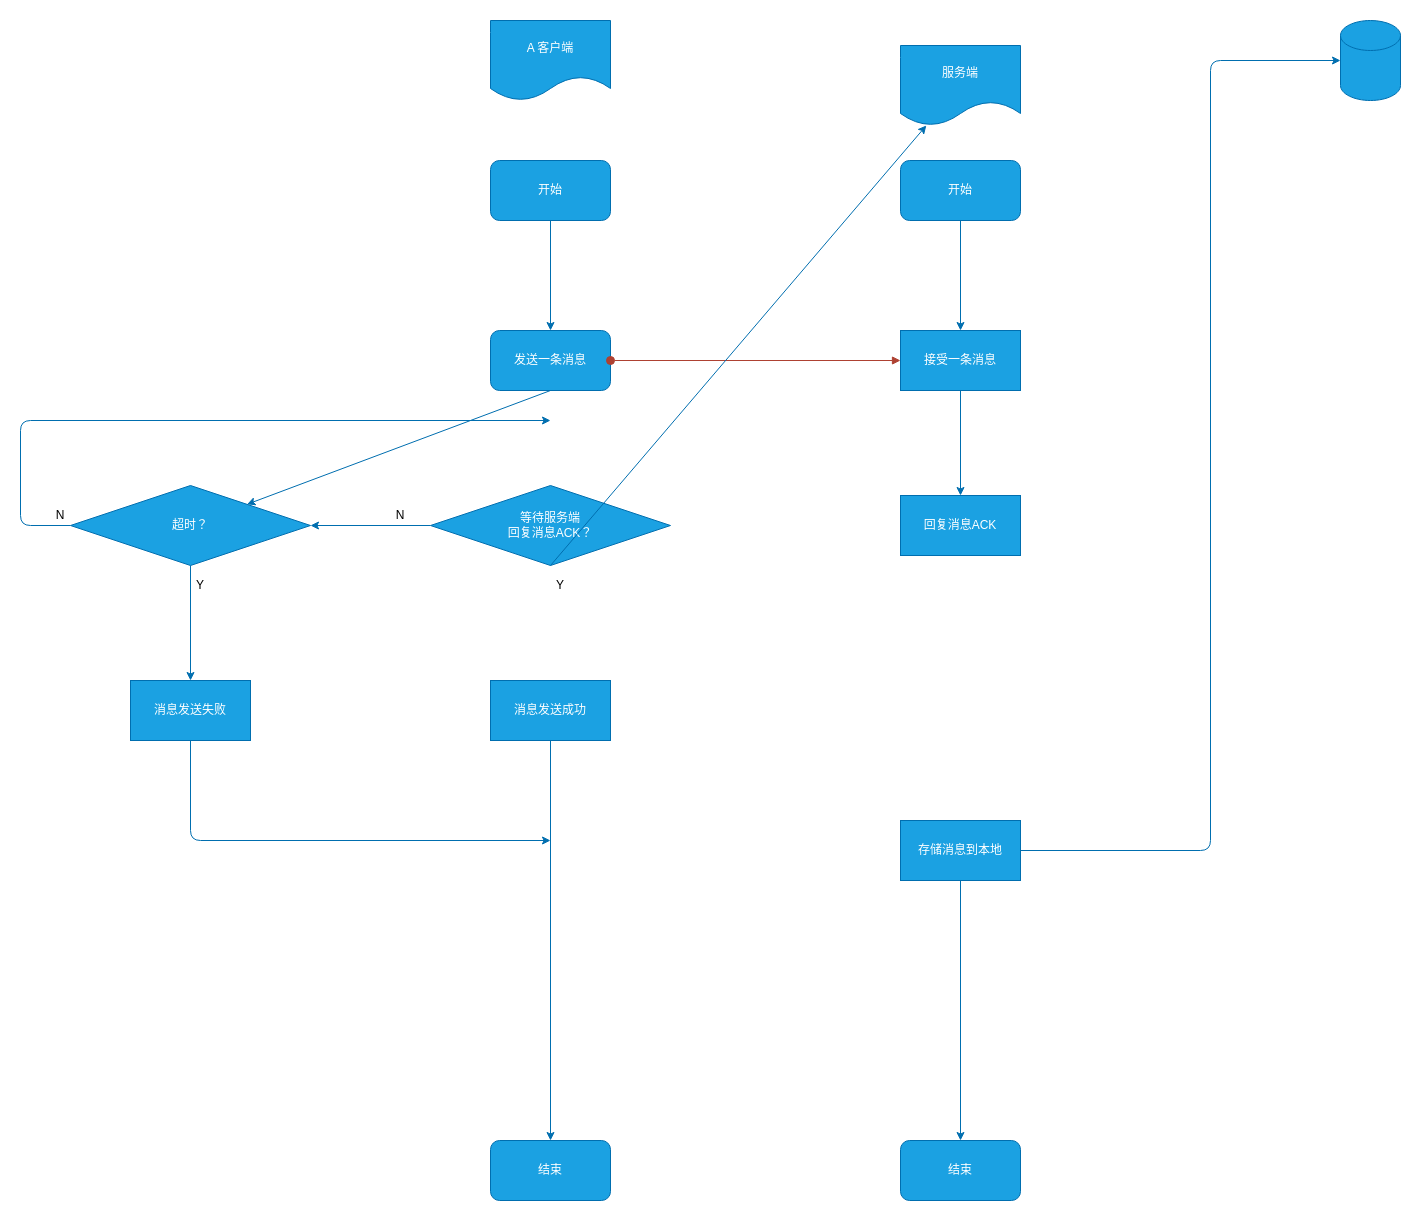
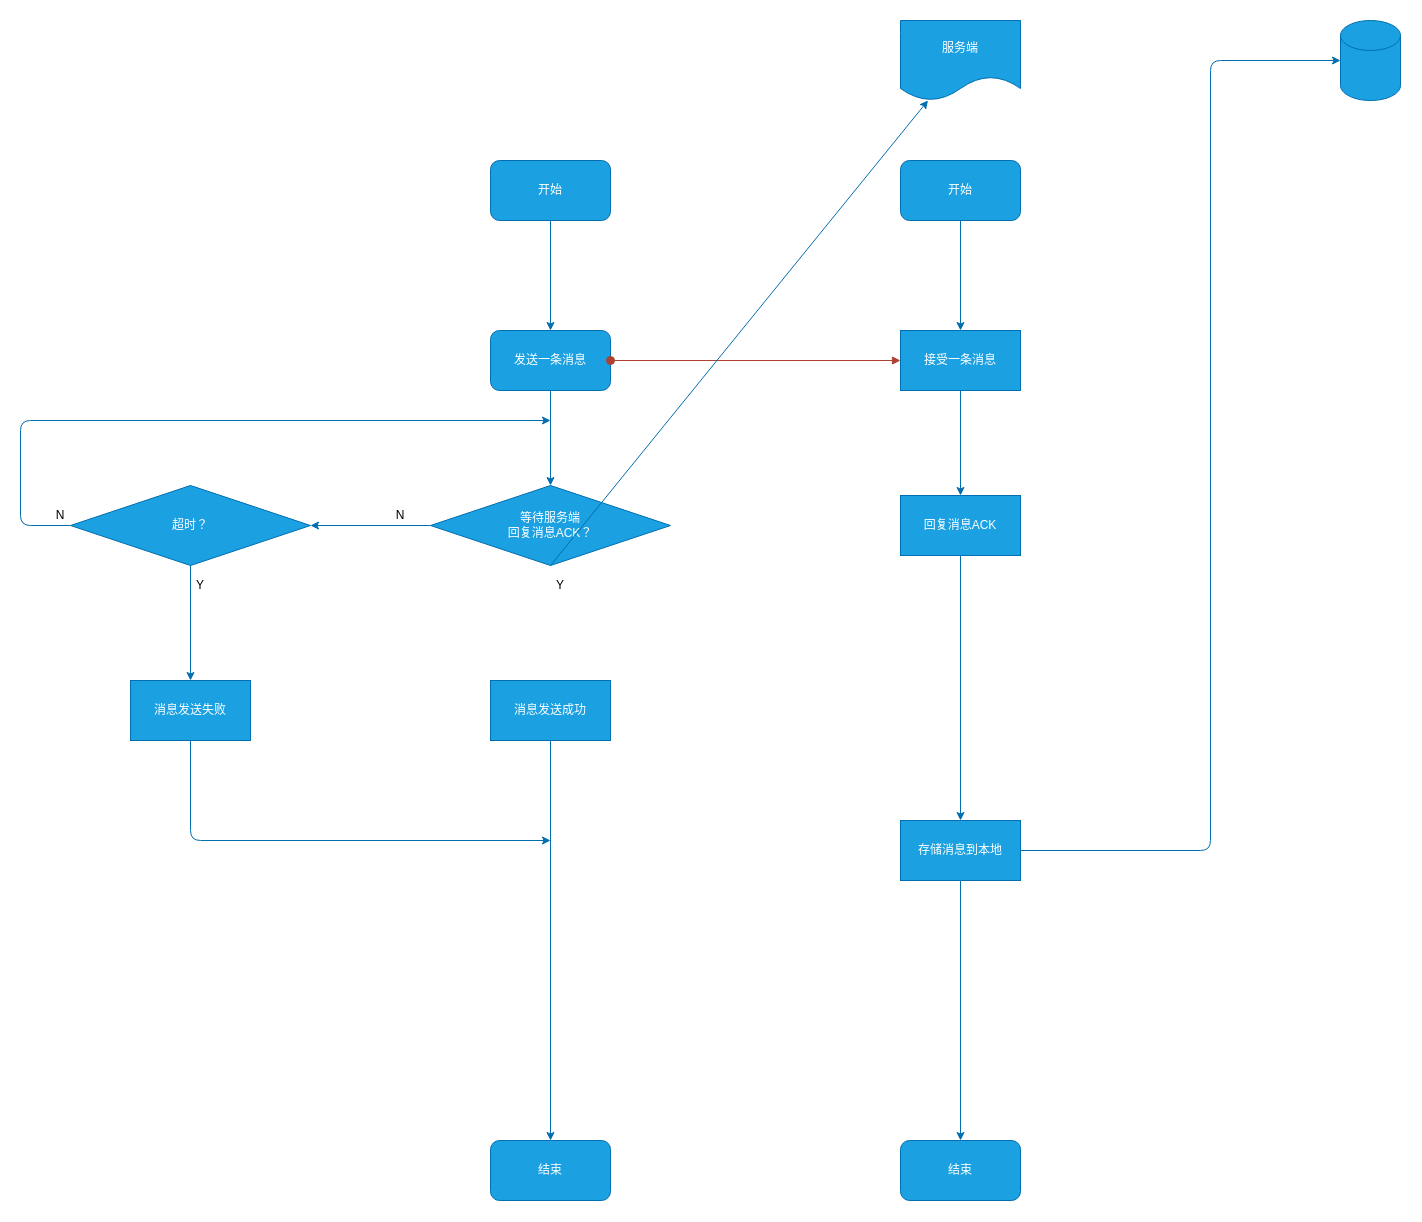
node "A 客户端": removed
node "服务端": moved (961, 86) -> (961, 61)
edge "发送一条消息" -> "超时？": now "发送一条消息" -> "等待服务端 回复消息ACK？"
edge "回复消息ACK" -> "存储消息到本地": added
